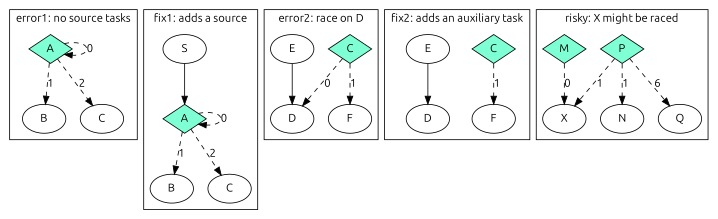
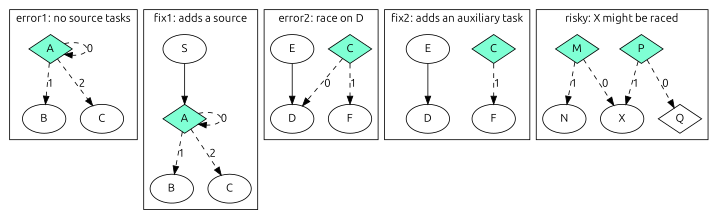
edge "P" -> "N": now "M" -> "N"
edge "P" -> "Q": label "6" -> "0"
node "Q": shape ellipse -> diamond
